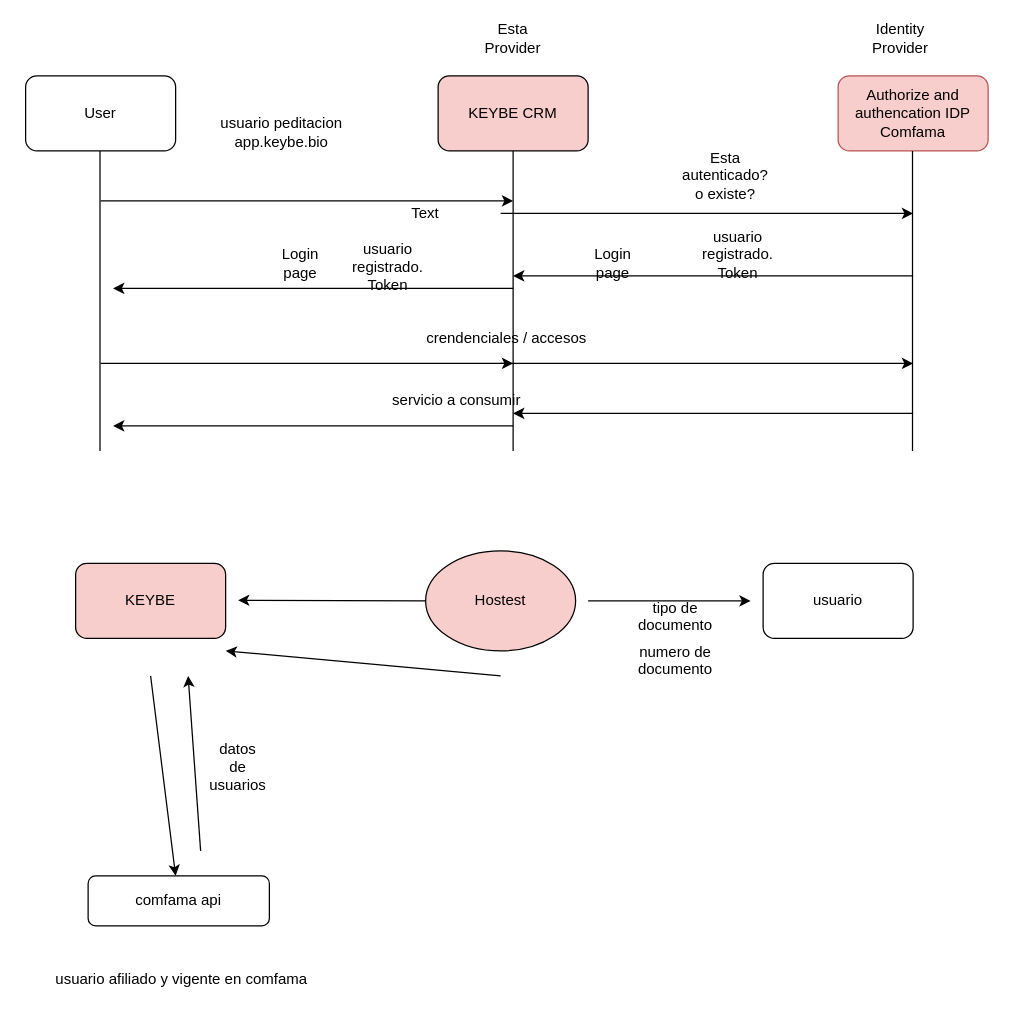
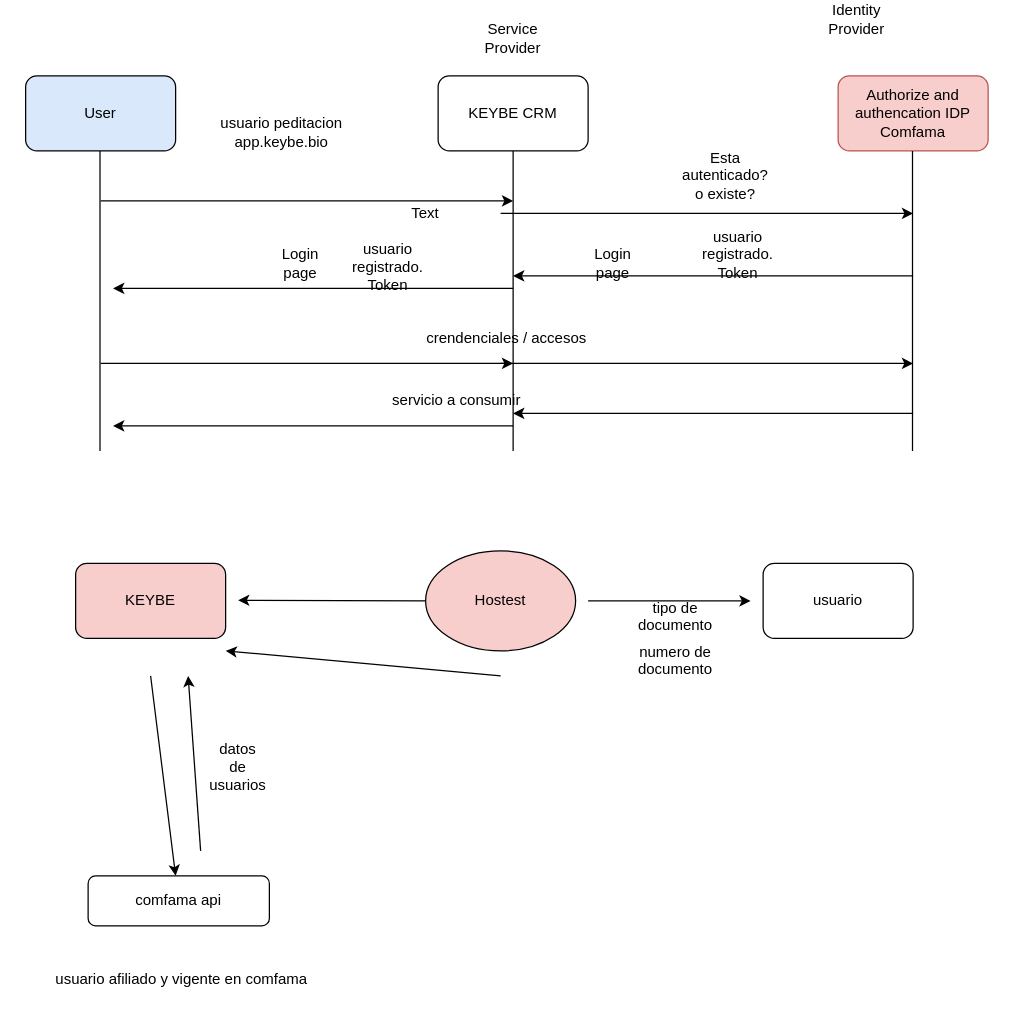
node "Esta Provider": label "Esta Provider" -> "Service Provider"
node "Identity Provider": moved (901, 38) -> (857, 19)
node "User": fillcolor #ffffff -> #dae8fc
node "KEYBE CRM": fillcolor #f8cecc -> #ffffff
